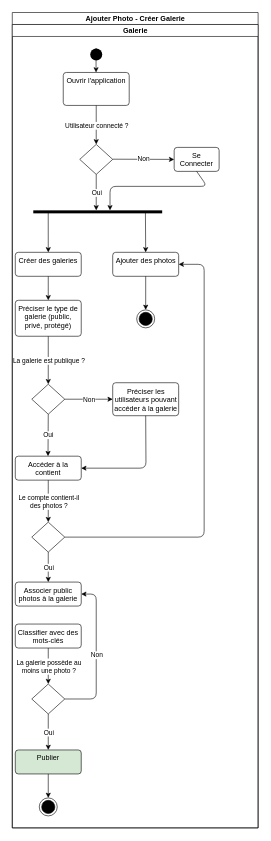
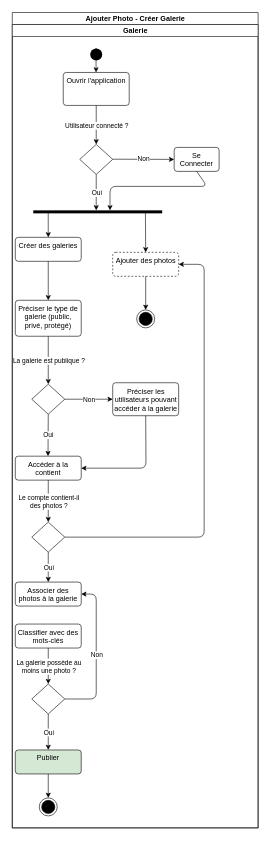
node "Créer des galeries": moved (48, 264) -> (48, 249)
node "Ajouter des photos": style solid -> dashed
node "Associer public photos à la galerie": label "Associer public photos à la galerie" -> "Associer des photos à la galerie"
